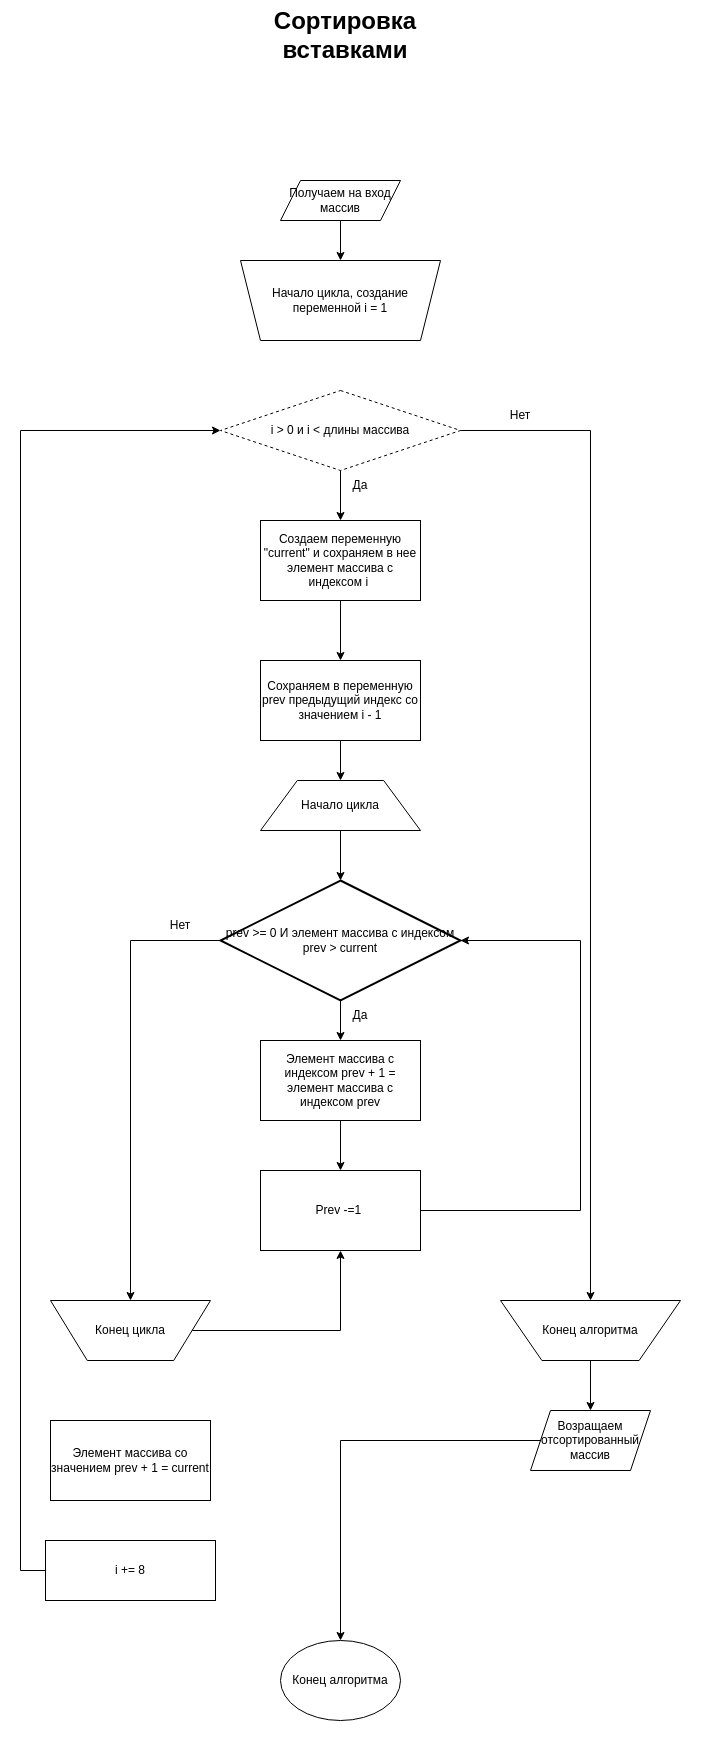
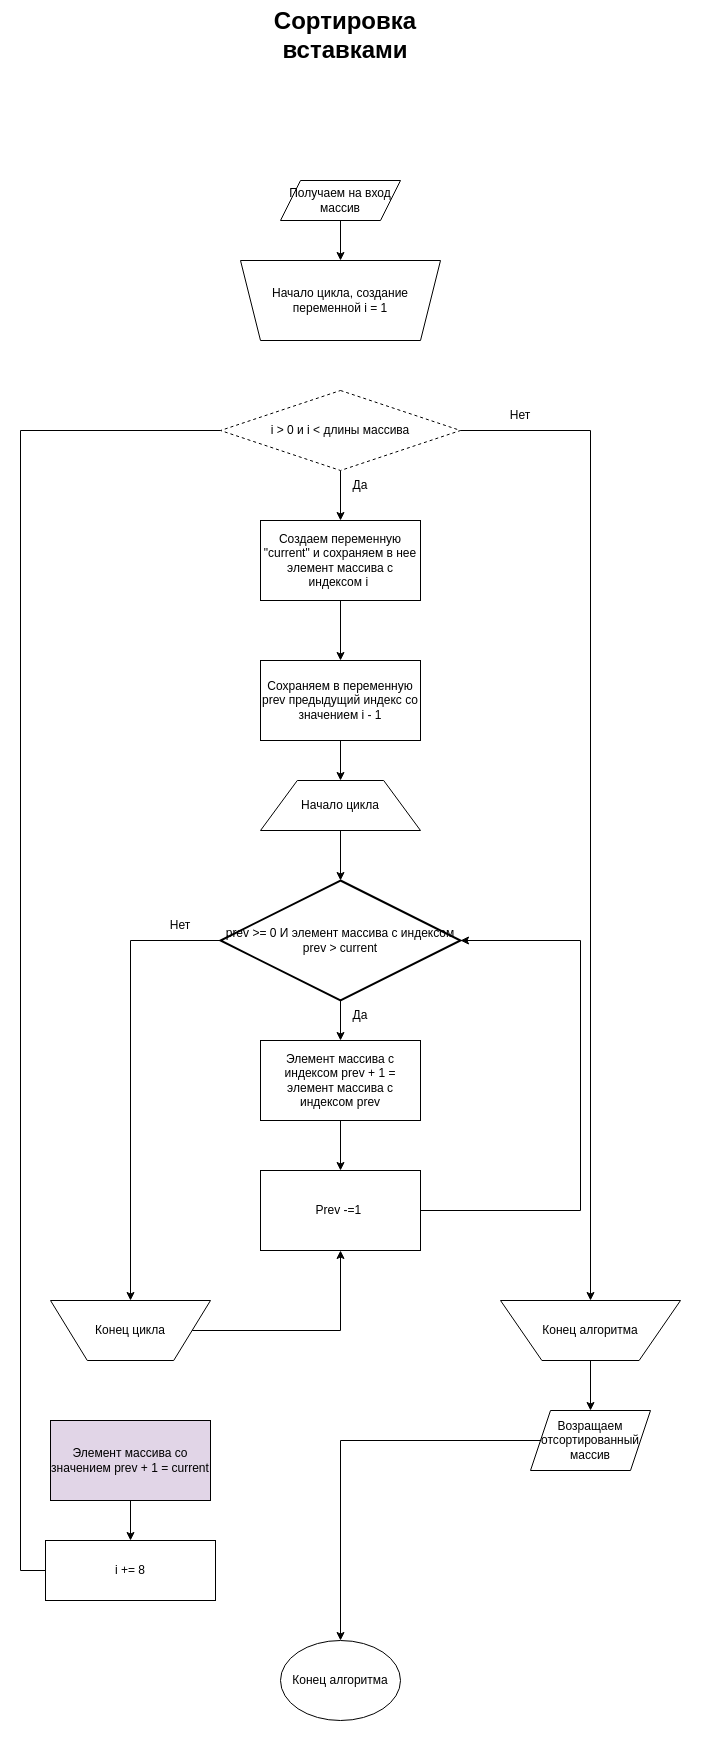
edge "i += 8" -> "i > 0 и i < длины массива": arrowhead classic -> none
node "Элемент массива со значением prev + 1 = current": fillcolor #ffffff -> #e1d5e7
edge "Элемент массива со значением prev + 1 = current" -> "i += 8": added
